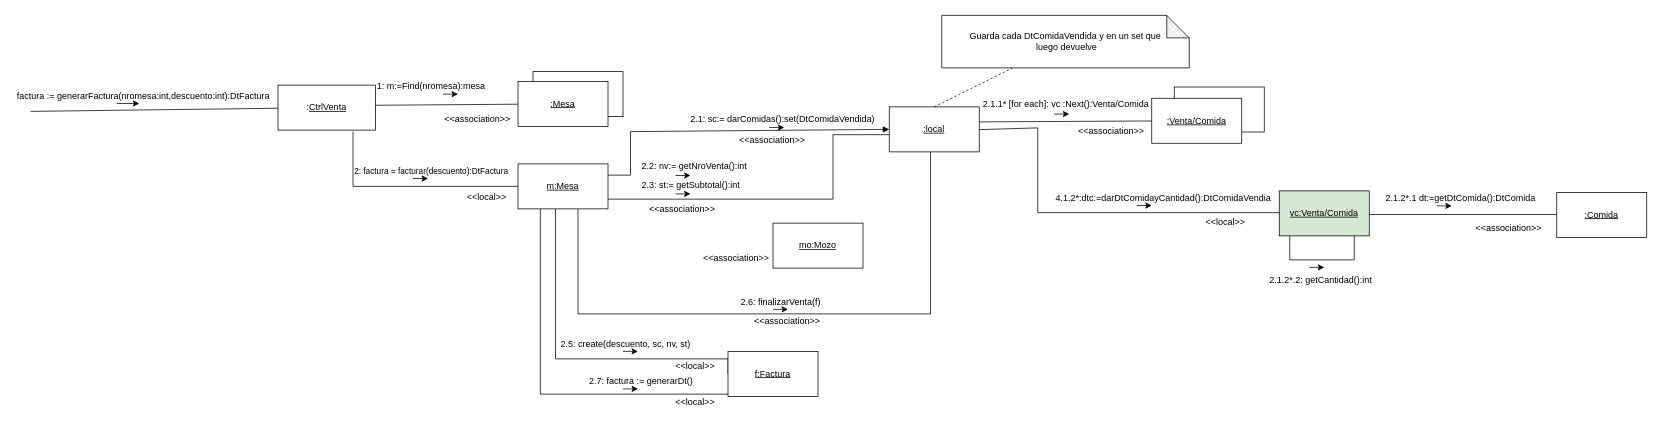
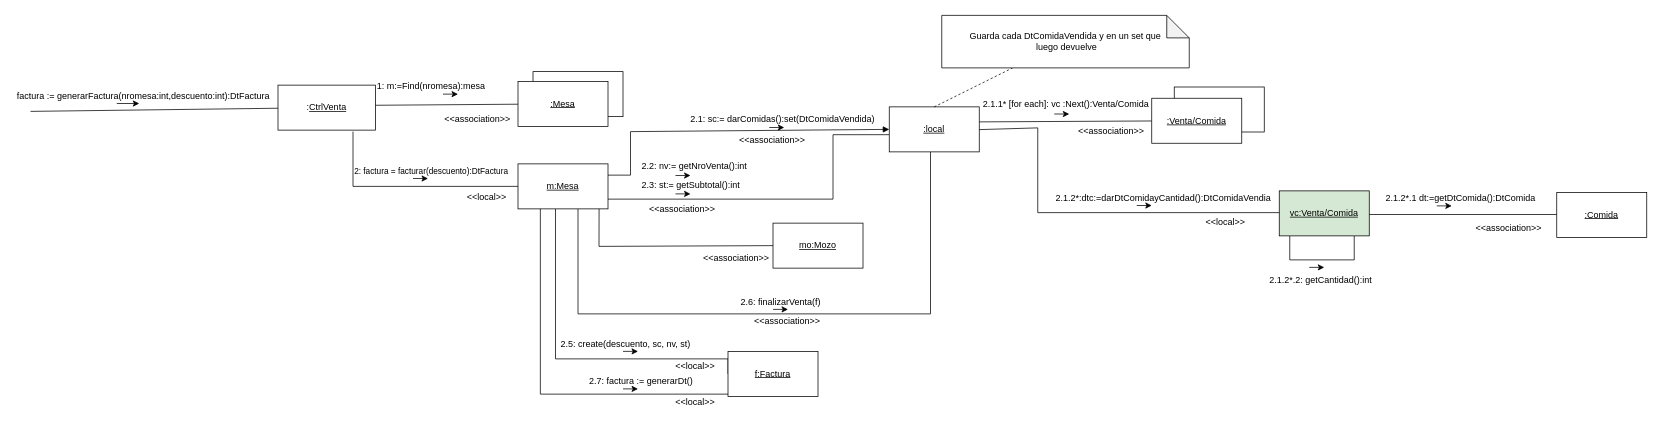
node "4.1.2*:dtc:=darDtComidayCantidad():DtComidaVendia": label "4.1.2*:dtc:=darDtComidayCantidad():DtComidaVendia" -> "2.1.2*:dtc:=darDtComidayCantidad():DtComidaVendia"
edge "m:Mesa" -- "mo:Mozo": added
